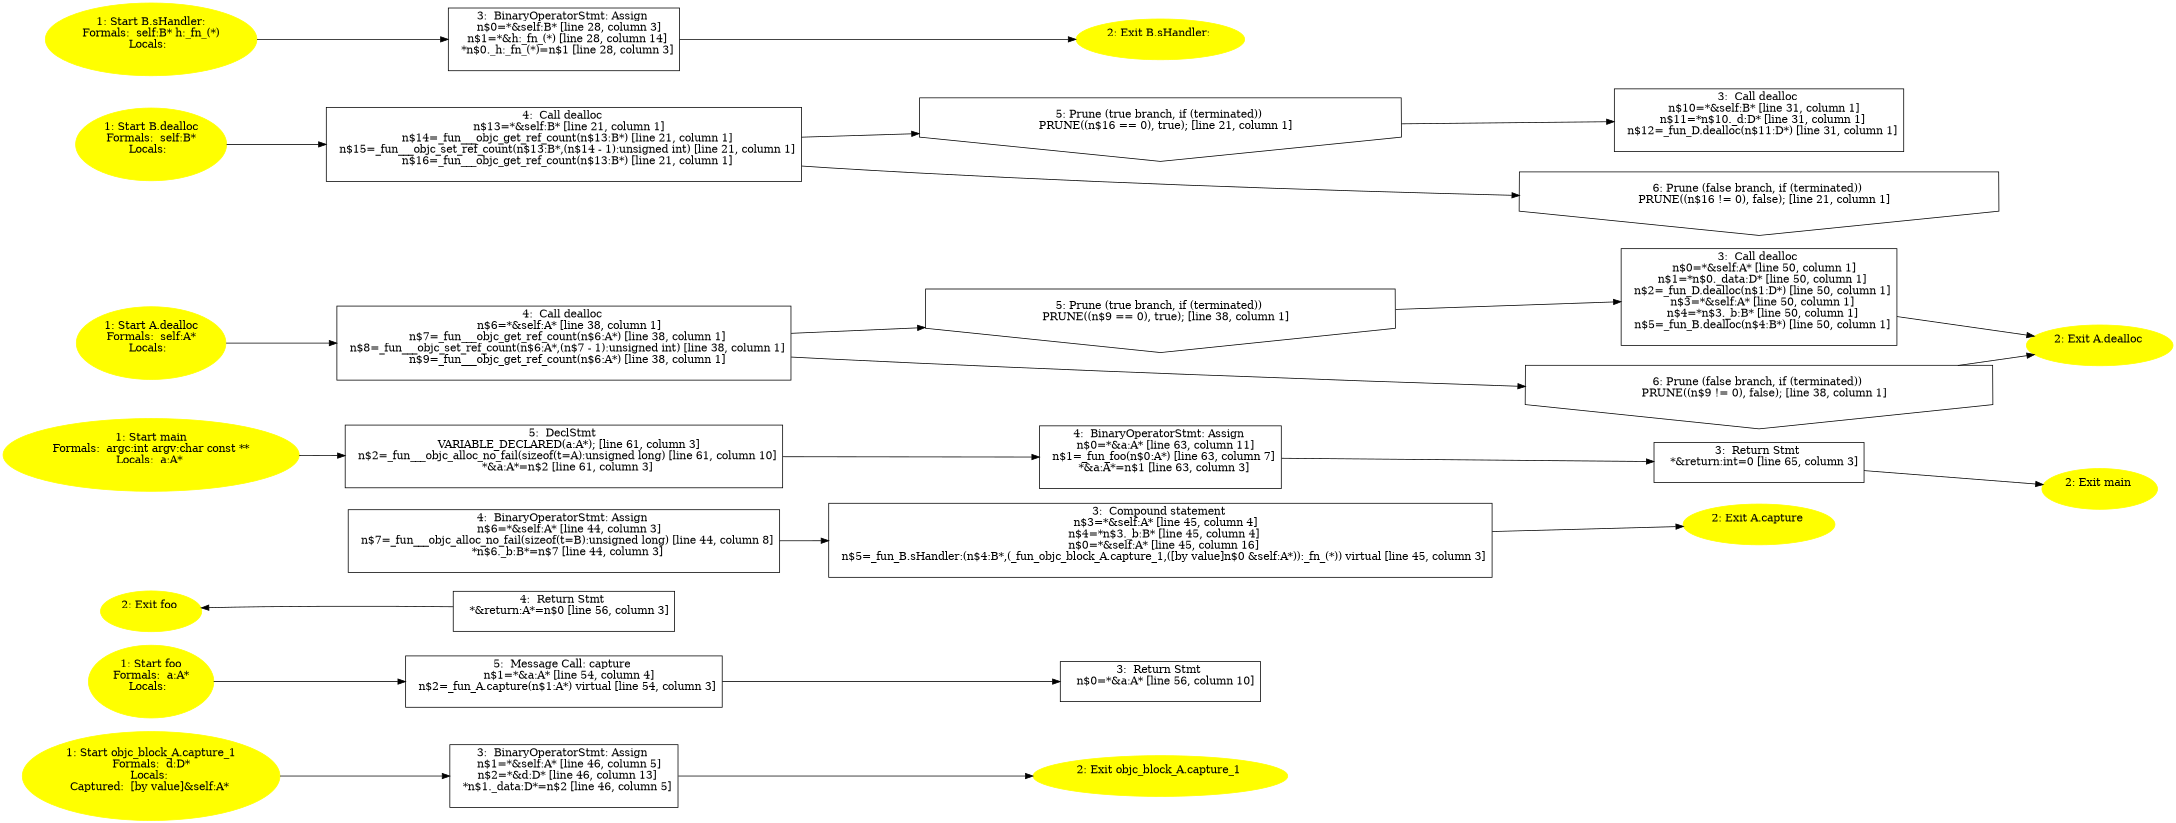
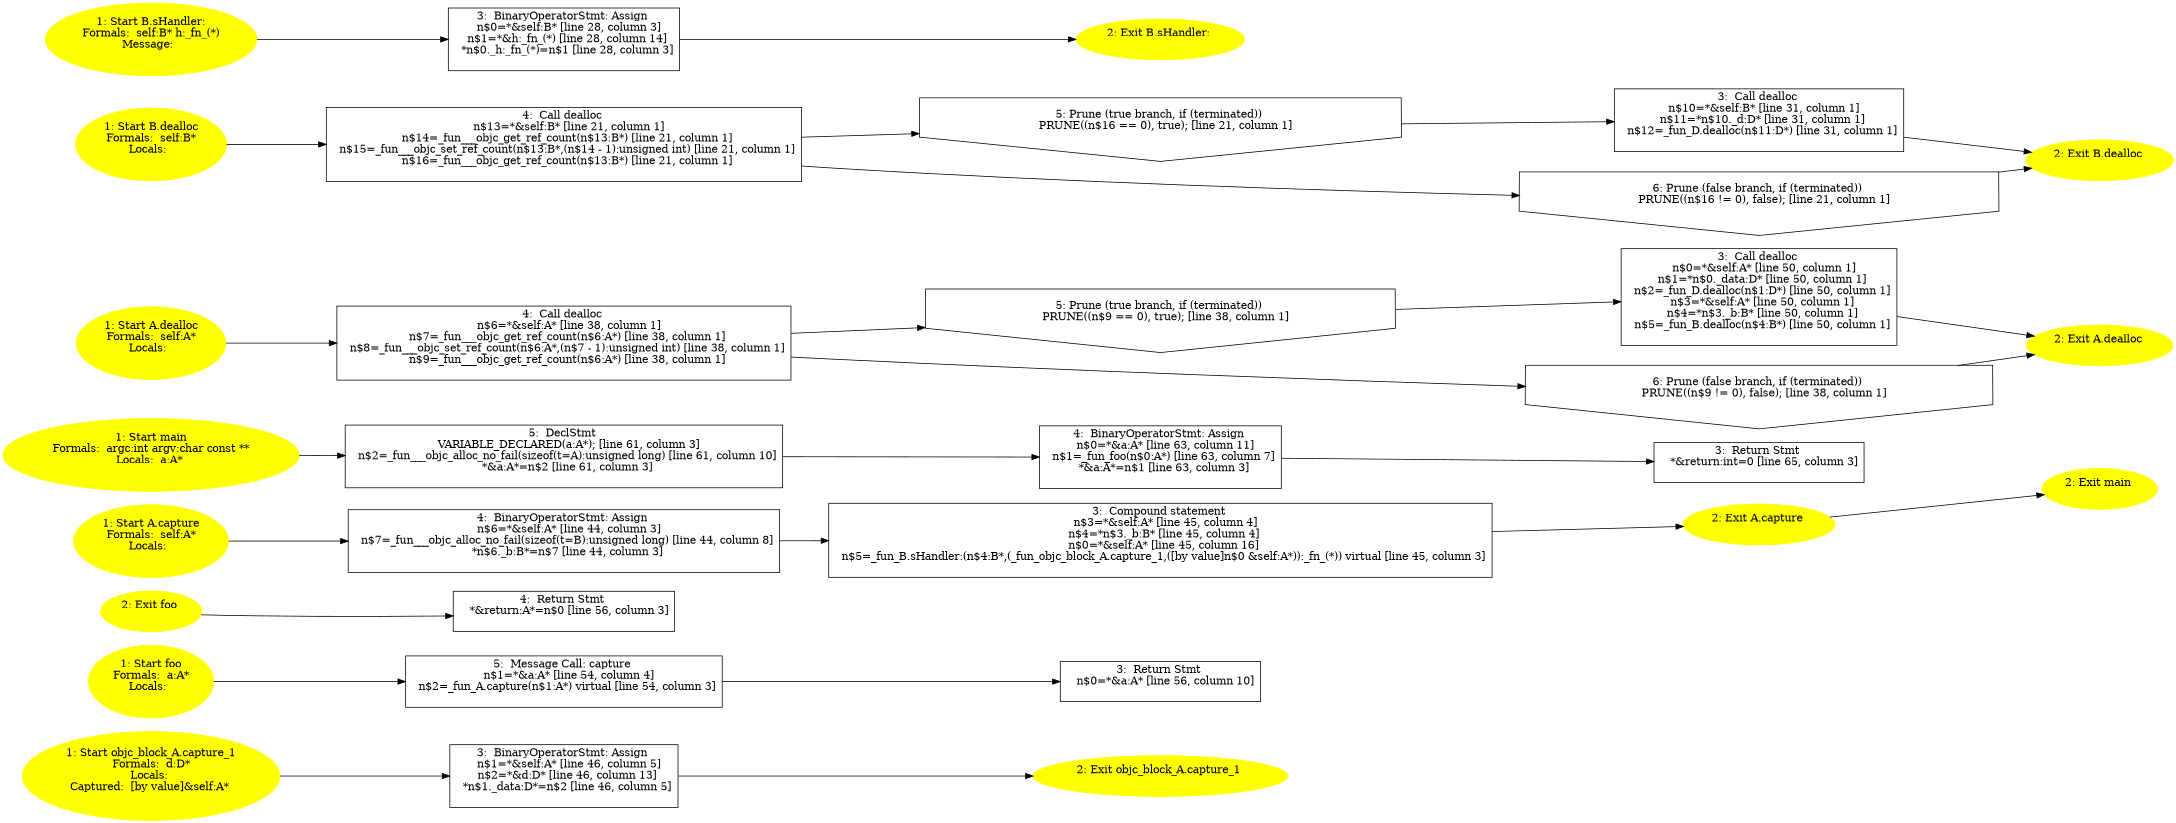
node "1: Start B.sHandler: Formals:  self:B* h:_fn_(*) Locals:": label "1: Start B.sHandler: Formals:  self:B* h:_fn_(*) Locals:" -> "1: Start B.sHandler: Formals:  self:B* h:_fn_(*) Message:"
node "2: Exit B.dealloc": added
edge "3:  Return Stmt *&return:int=0 [line 65, column 3]" -> "2: Exit main": now "2: Exit A.capture" -> "2: Exit main"
node "1: Start A.capture Formals:  self:A* Locals:": added
edge "4:  Return Stmt *&return:A*=n$0 [line 56, column 3]" -> "2: Exit foo": reversed
